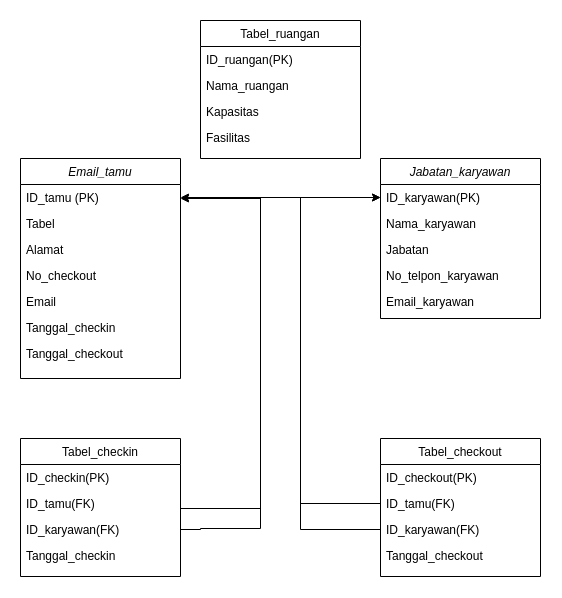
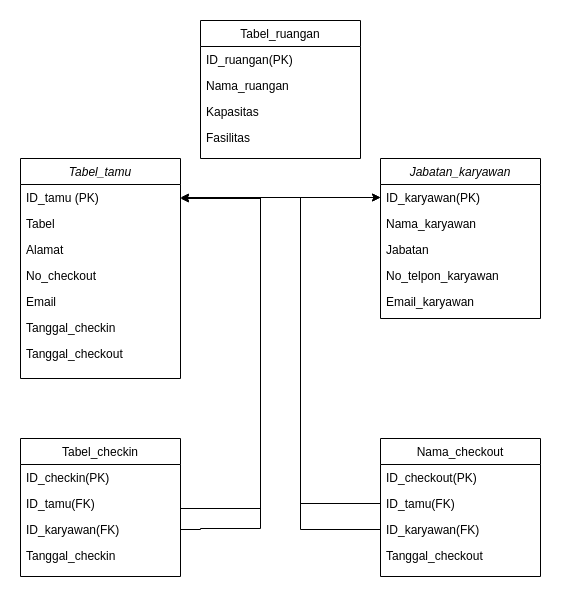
node "Email_tamu": label "Email_tamu" -> "Tabel_tamu"
node "Tabel_checkout": label "Tabel_checkout" -> "Nama_checkout"
